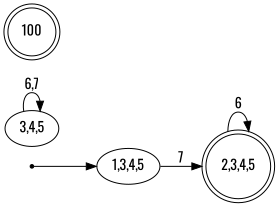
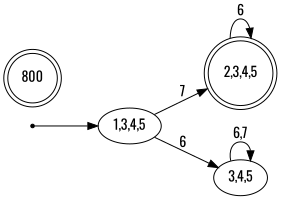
node "100": label "100" -> "800"
edge "1,3,4,5" -> "3,4,5": added, label "6"
